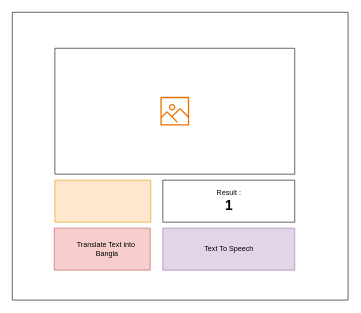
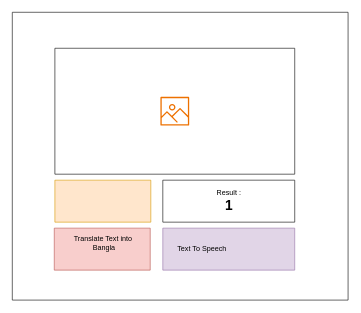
node "Translate Text into Bangla": moved (106, 249) -> (103, 243)
node "Text To Speech": moved (229, 249) -> (202, 249)
